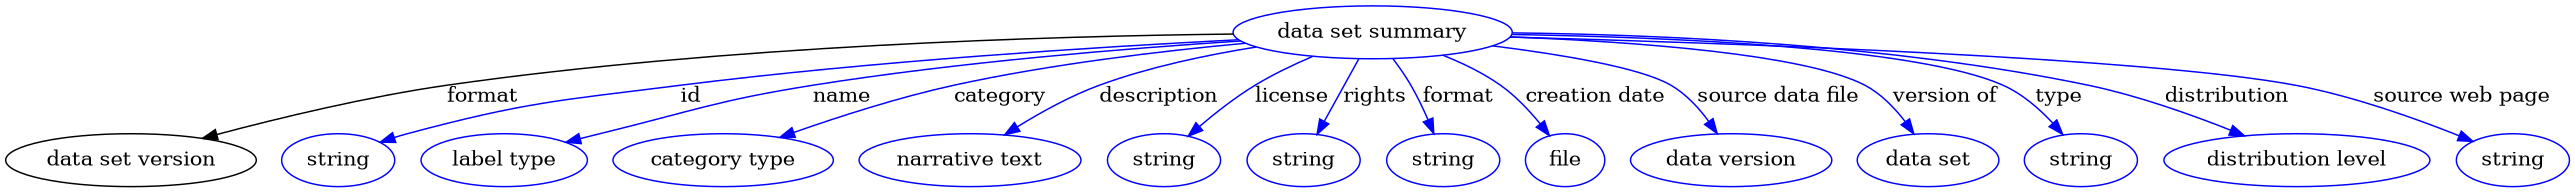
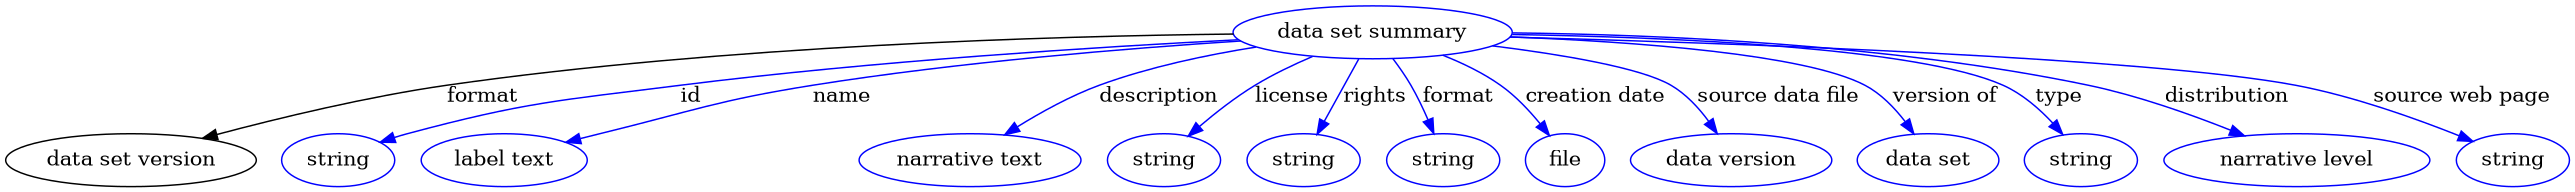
node "label type": label "label type" -> "label text"
node "category type": removed
node "distribution level": label "distribution level" -> "narrative level"
